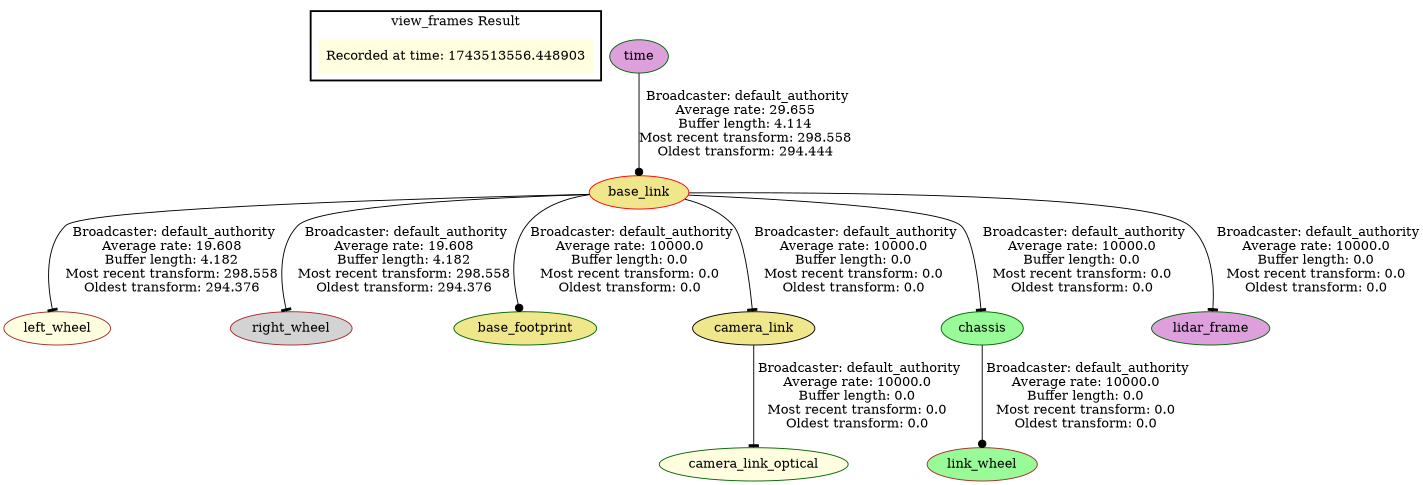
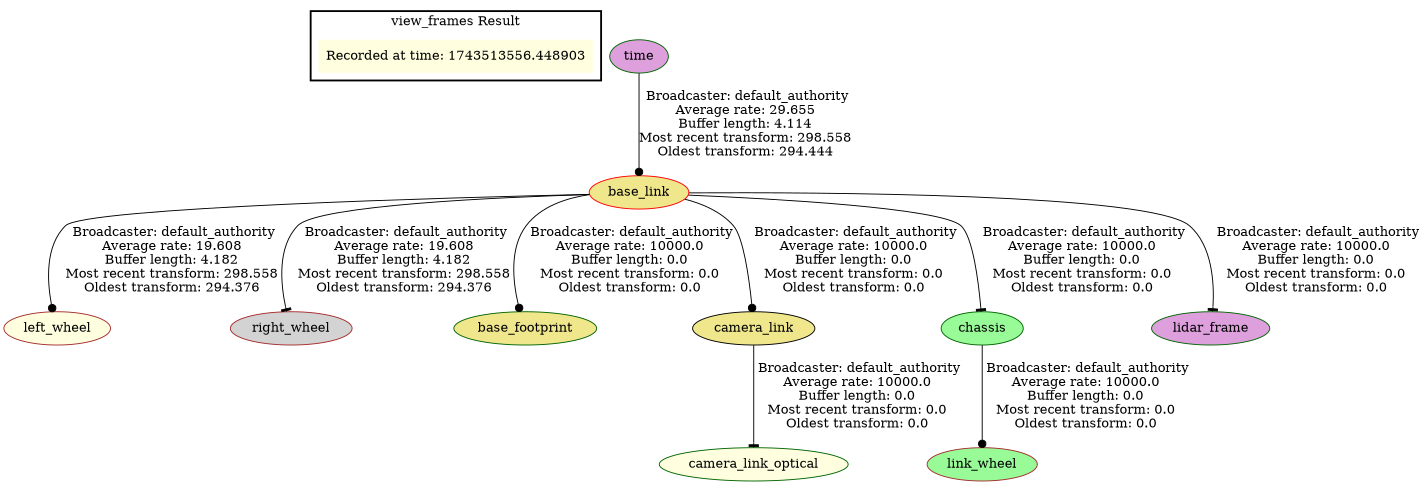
edge "base_link" -> "left_wheel": arrowhead tee -> dot
edge "base_link" -> "camera_link": arrowhead tee -> dot
